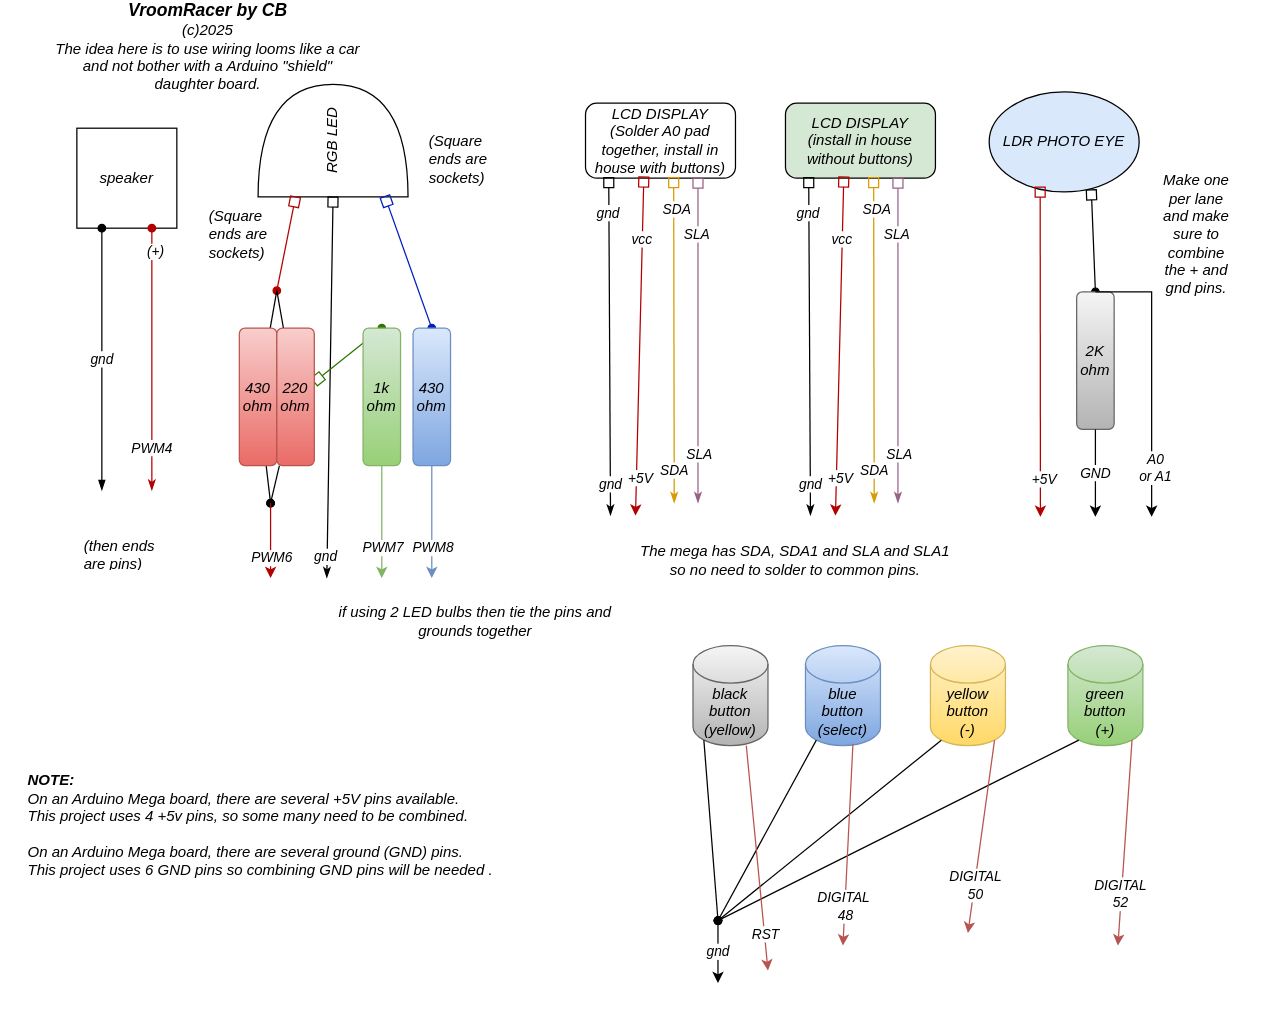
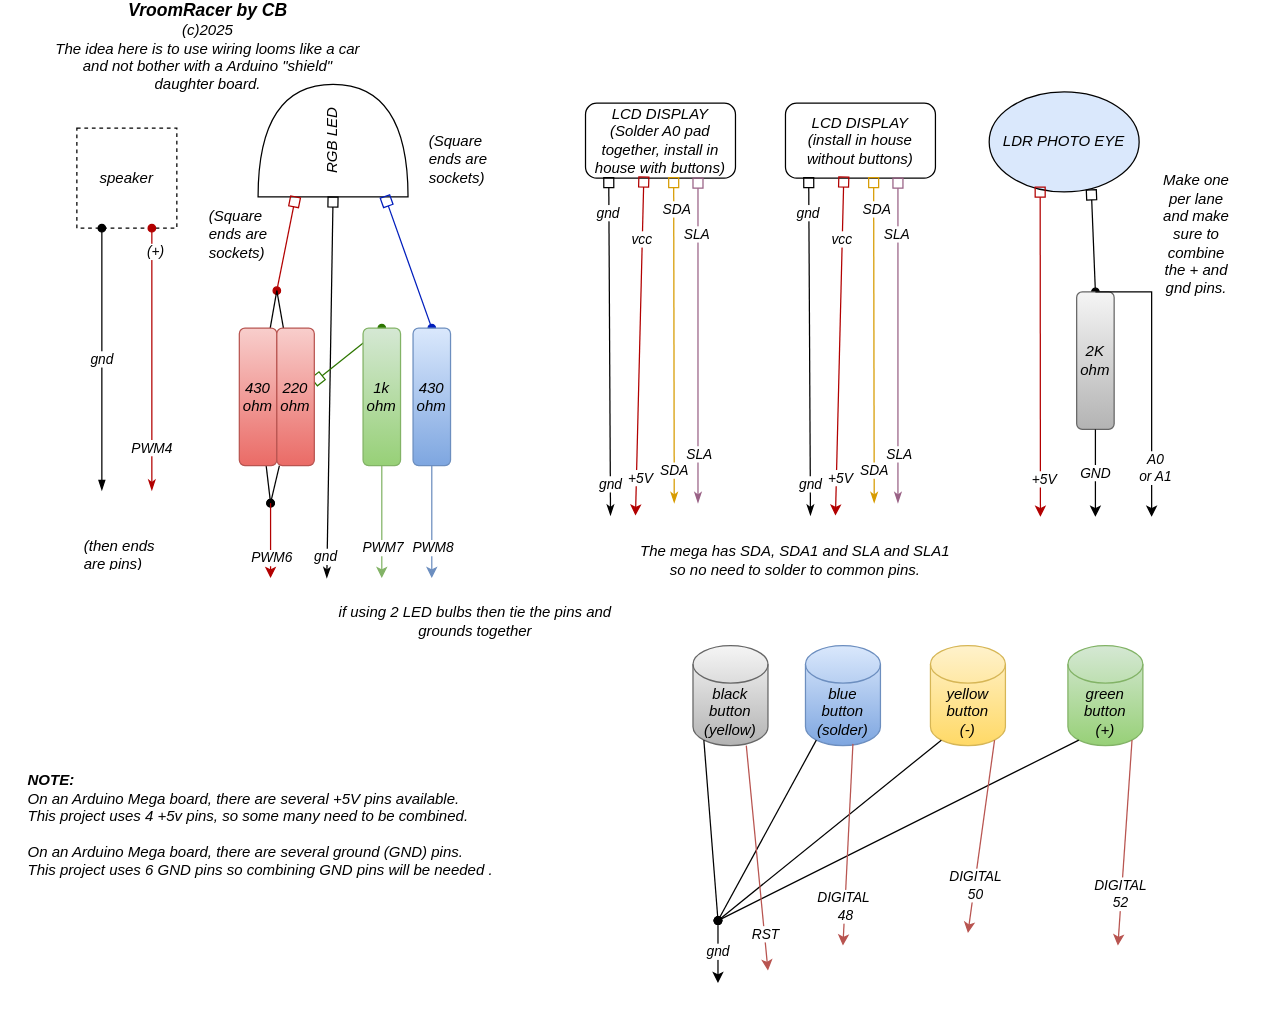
node "LCD DISPLAY (install in house without buttons)": fillcolor #d5e8d4 -> #ffffff
node "speaker": style solid -> dashed
node "blue button (select)": label "blue button (select)" -> "blue button (solder)"
